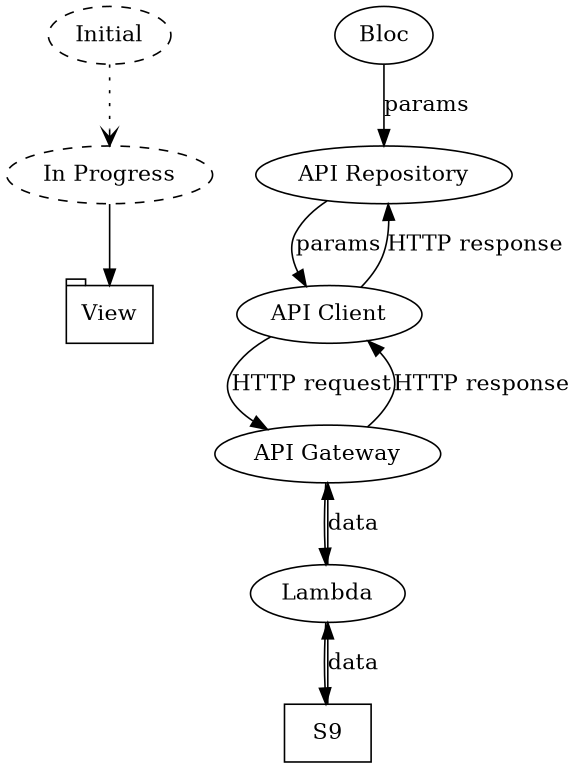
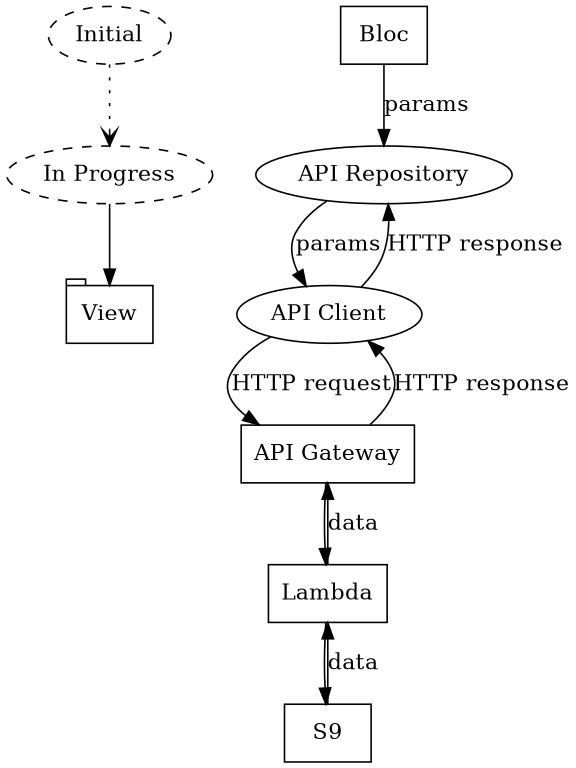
node "Bloc": shape ellipse -> box
node "API Gateway": shape ellipse -> box
node "Lambda": shape ellipse -> box
